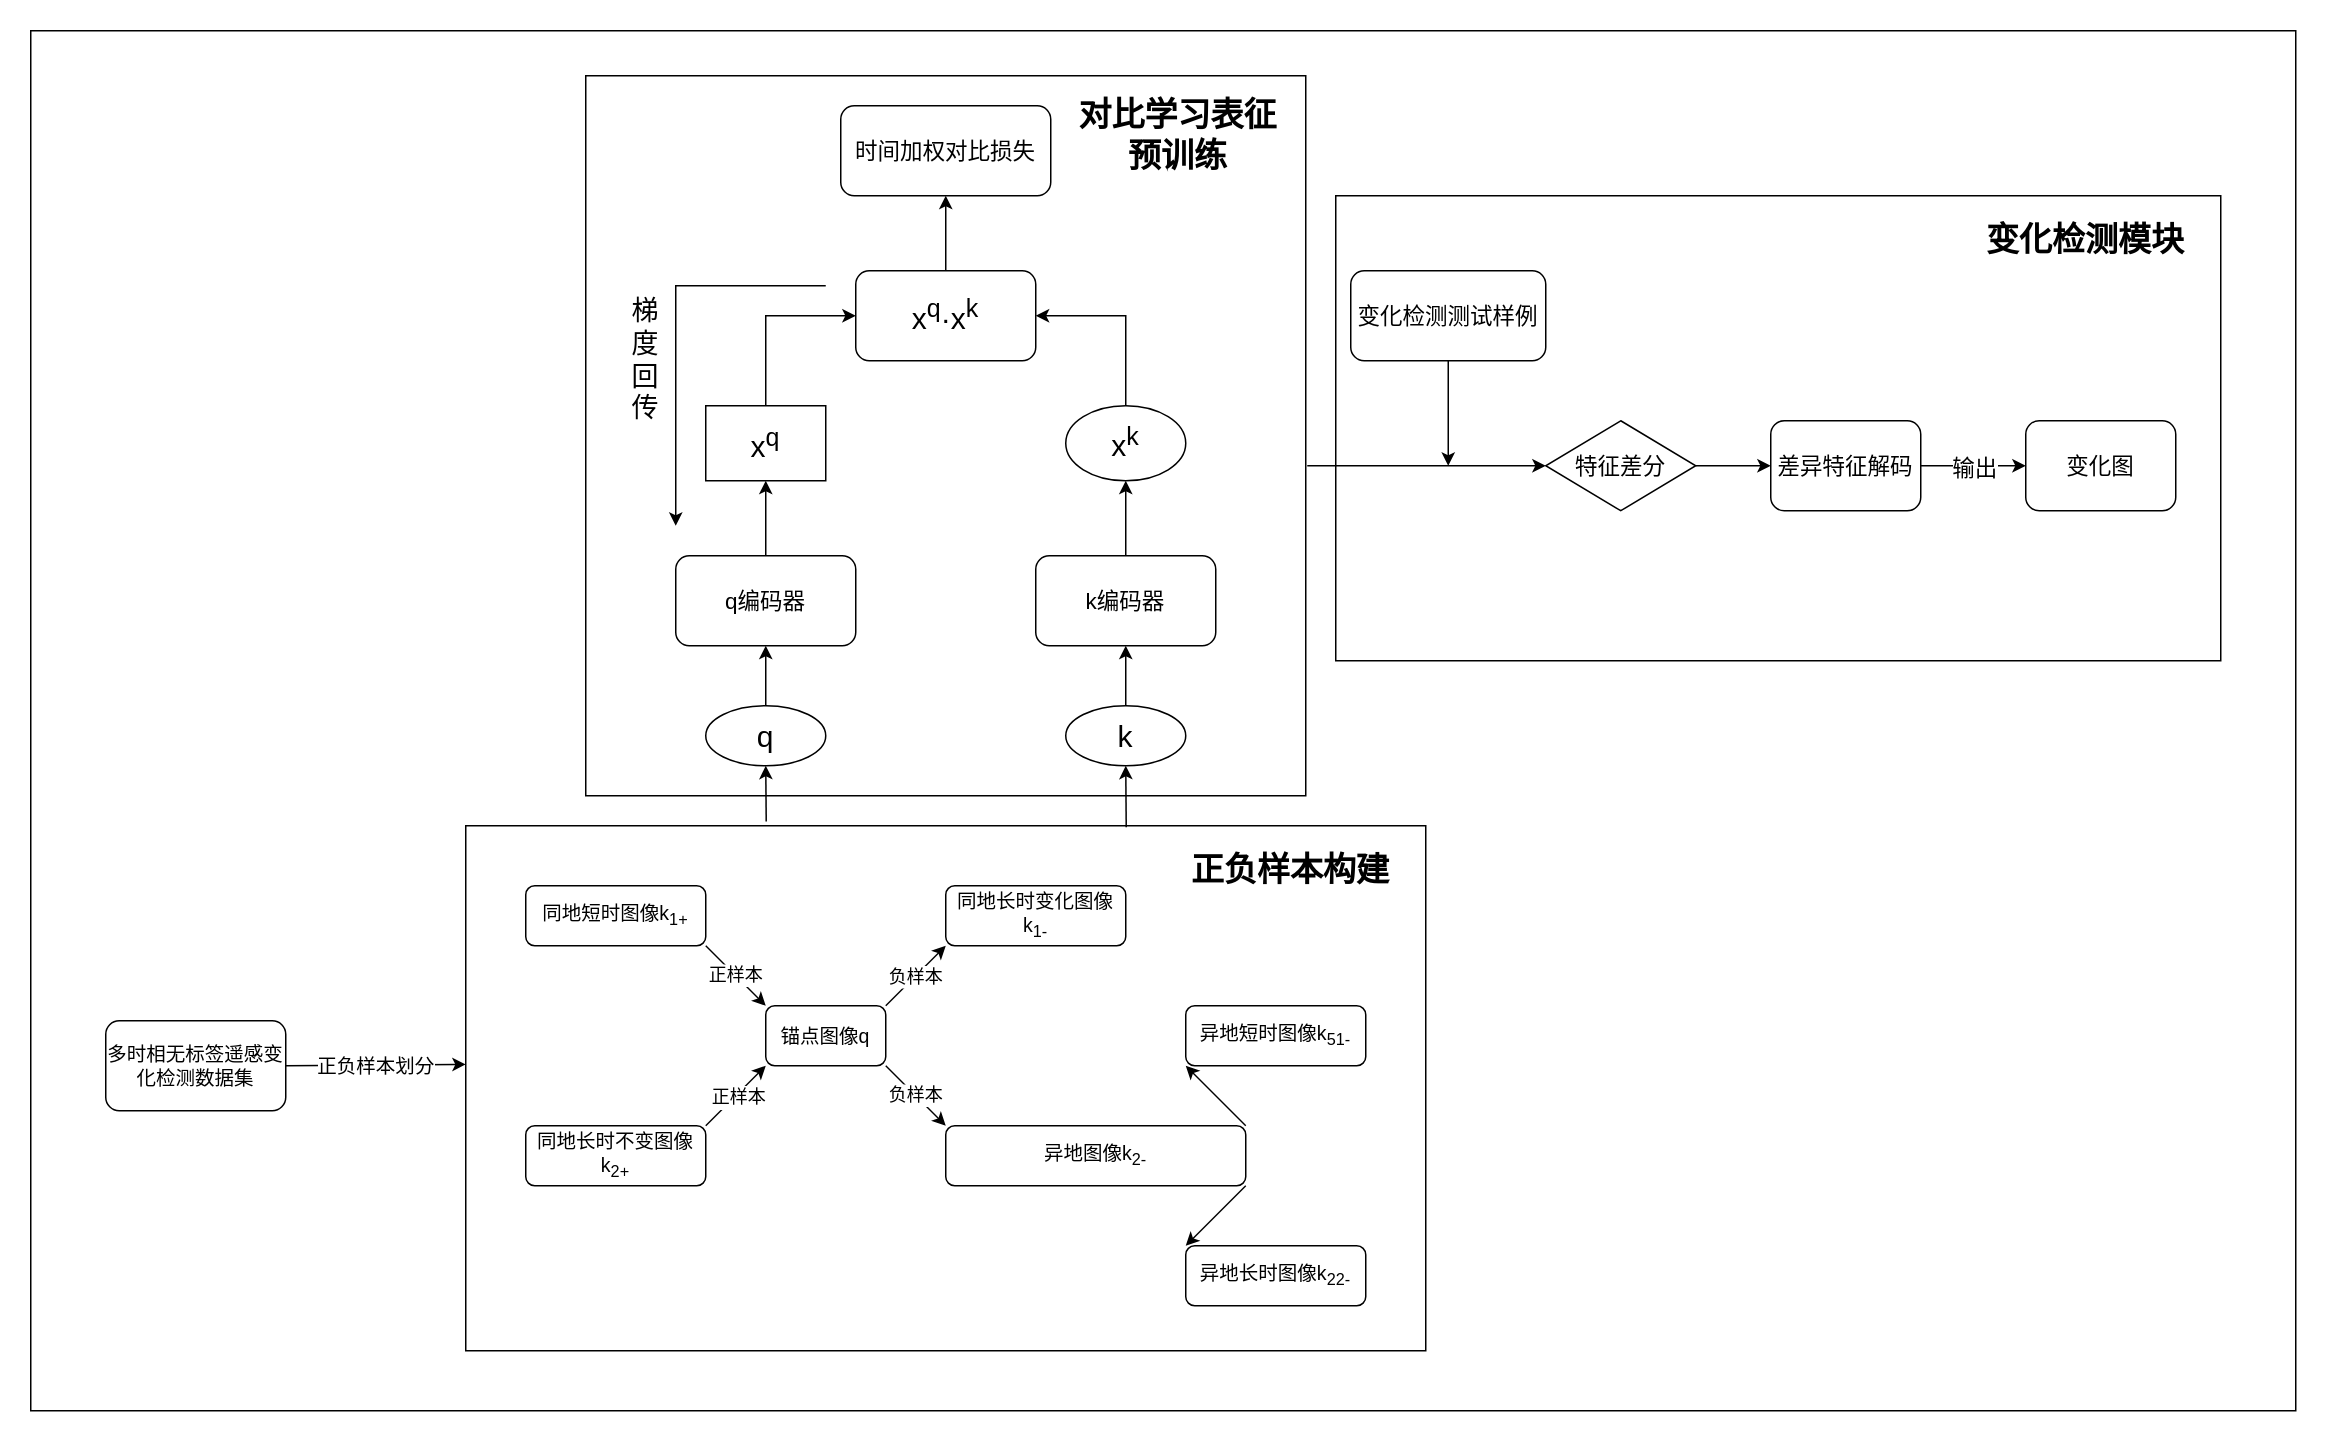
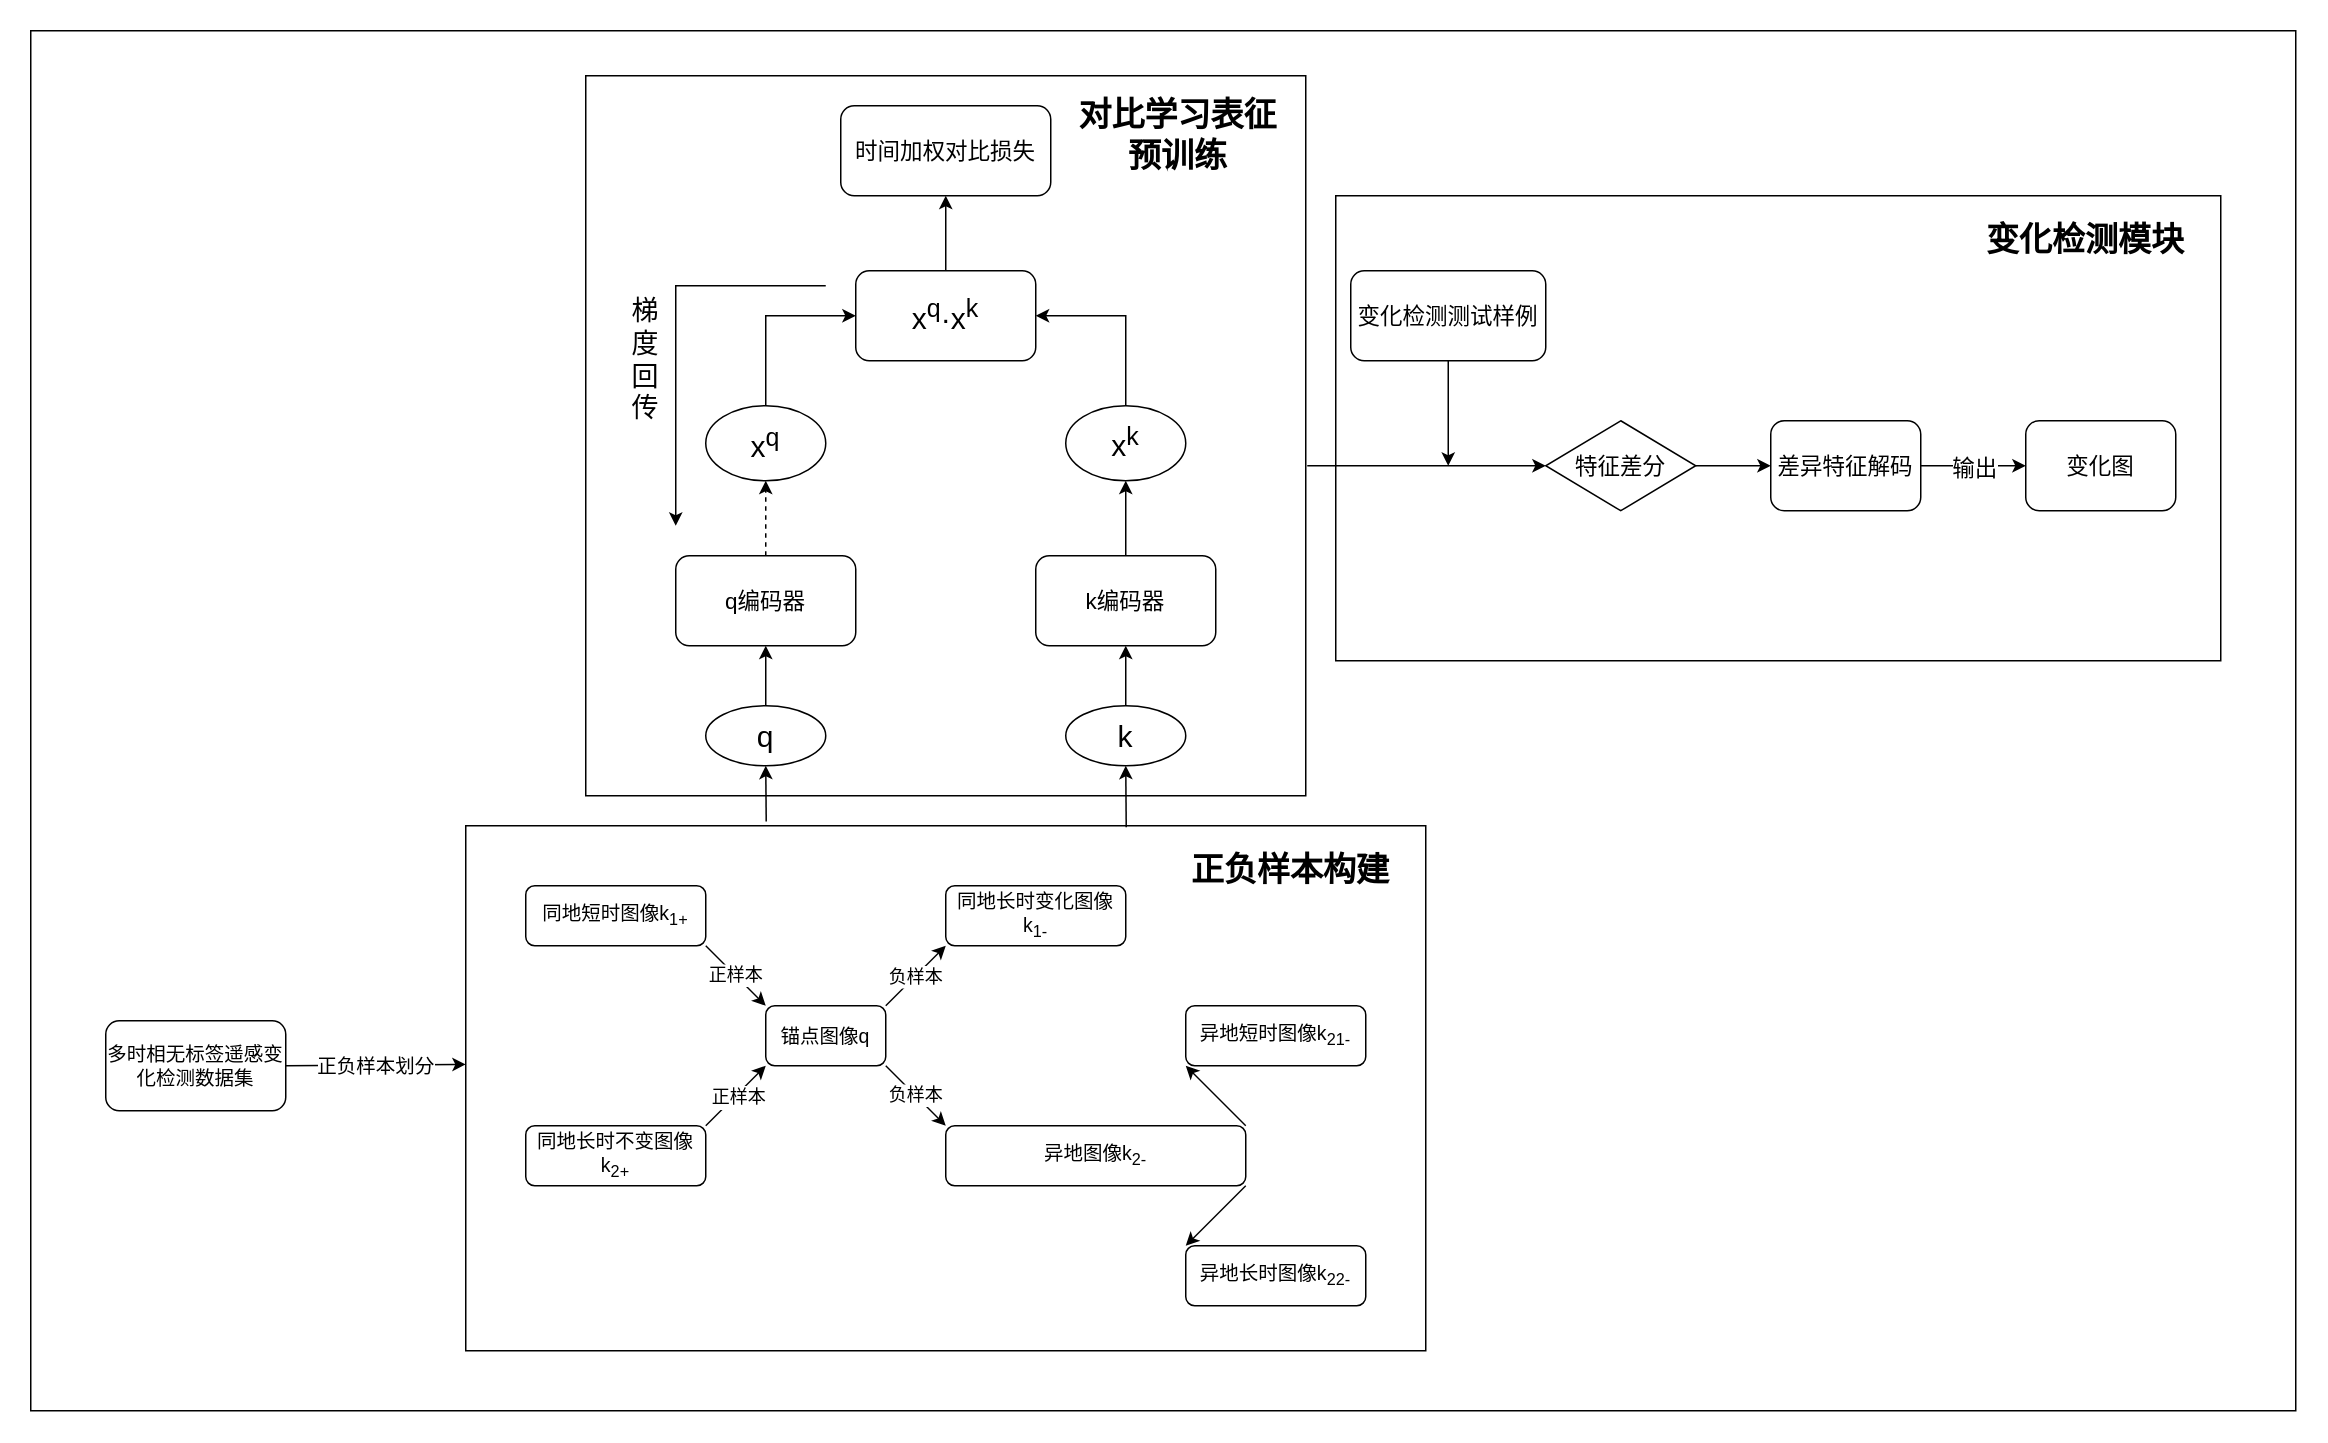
node "xq": shape rectangle -> ellipse
edge "q编码器" -> "xq": style solid -> dashed
node "异地短时图像k51-": label "异地短时图像k51-" -> "异地短时图像k21-"
